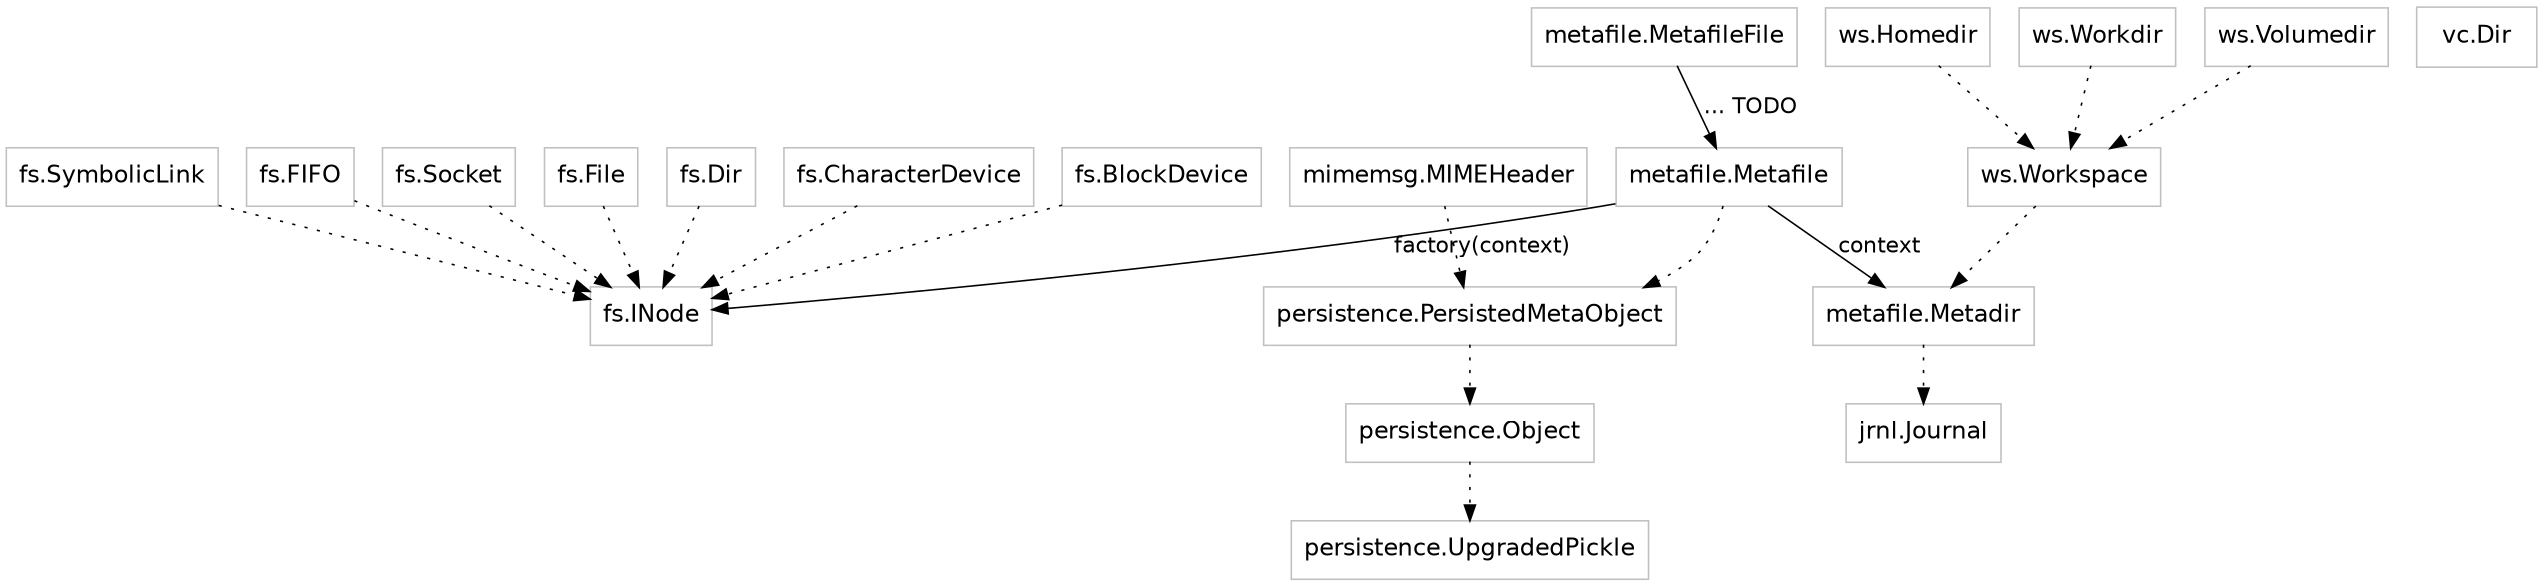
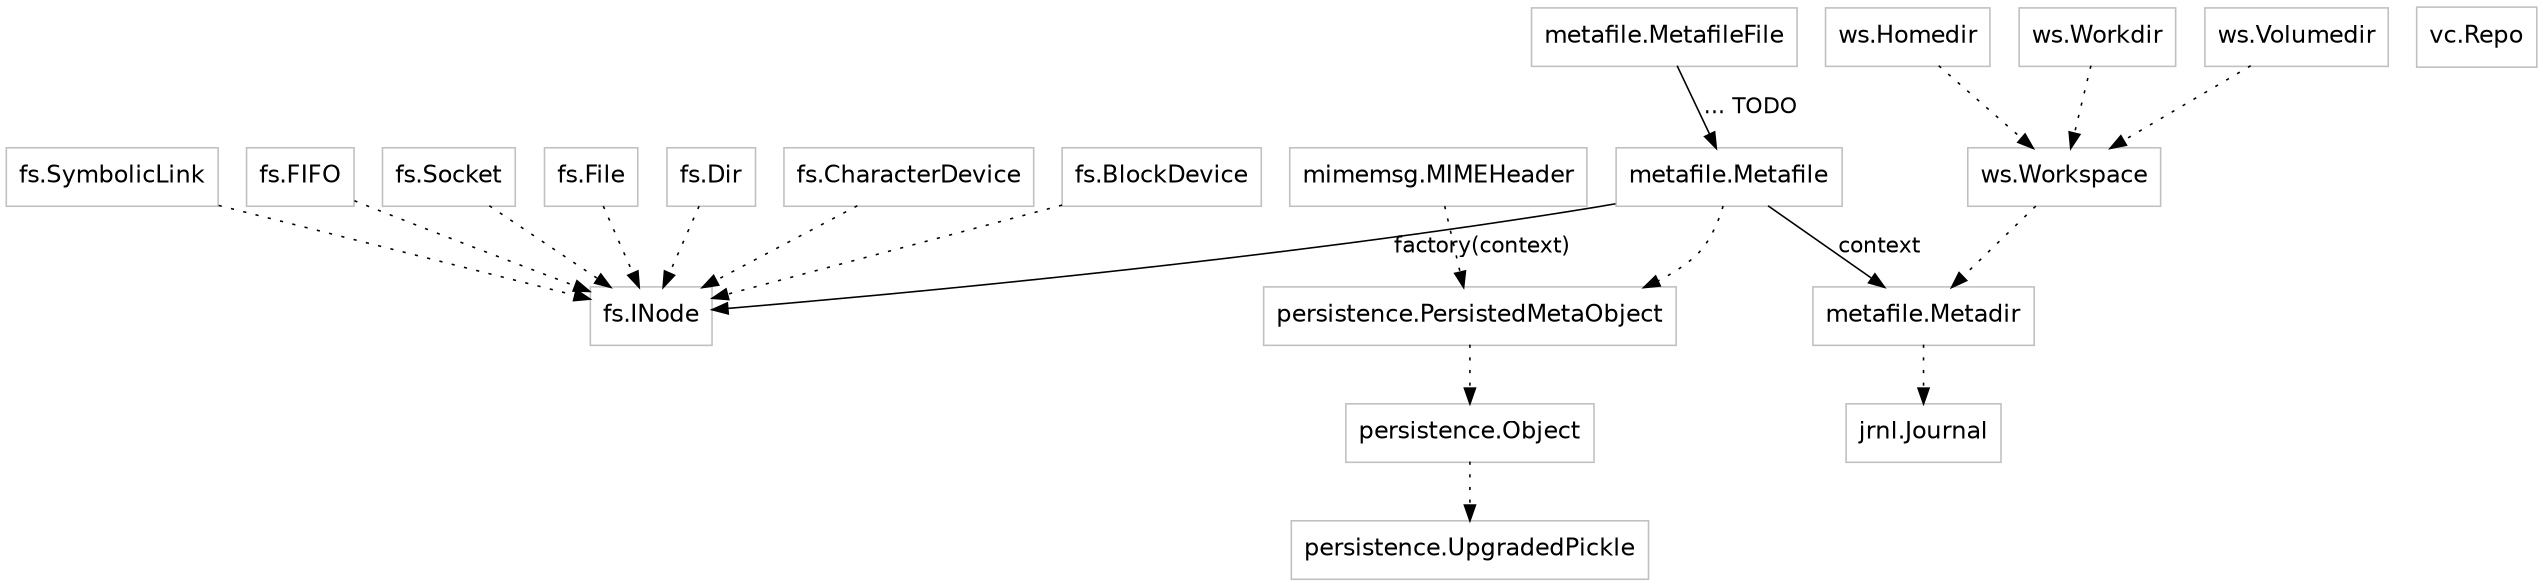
node "vc.Dir": label "vc.Dir" -> "vc.Repo"
